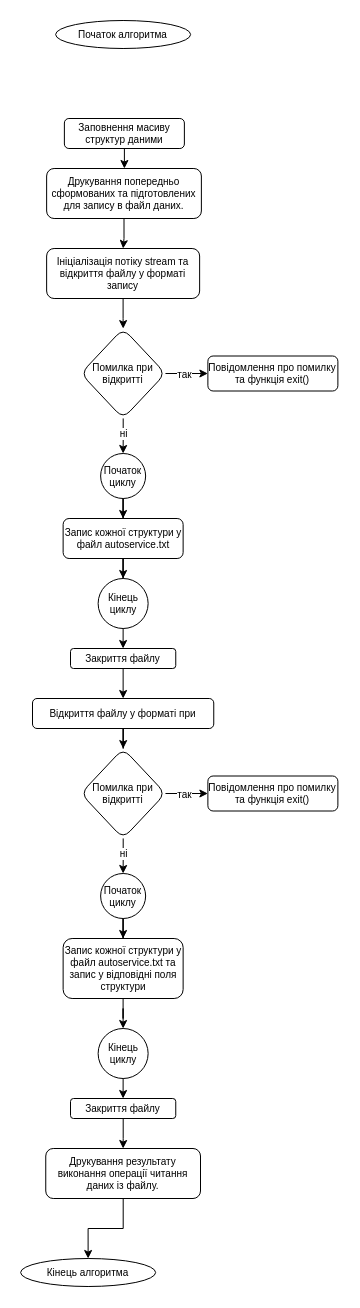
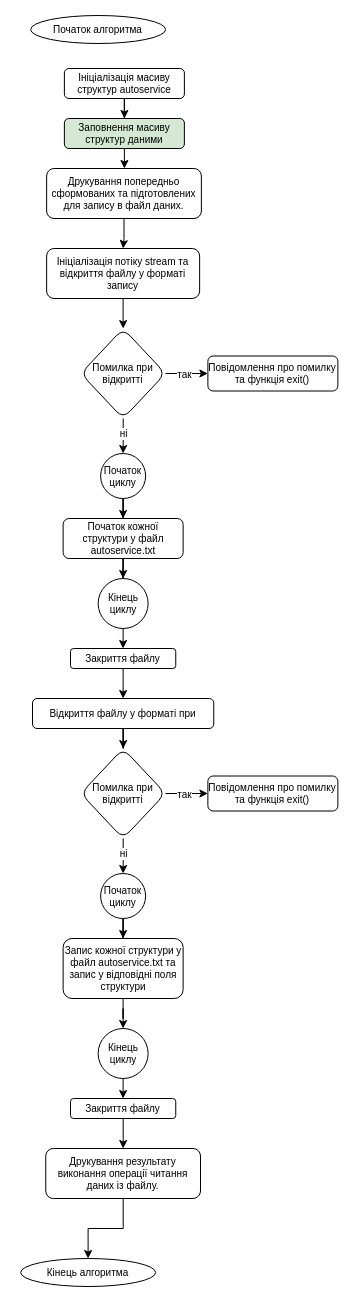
node "Початок алгоритма": moved (123, 35) -> (98, 30)
node "Ініціалізація масиву структур autoservice": added
edge "Ініціалізація масиву структур autoservice" -> "Заповнення масиву структур даними": added
node "Заповнення масиву структур даними": fillcolor #ffffff -> #d5e8d4
node "Запис кожної структури у файл autoservice.txt": label "Запис кожної структури у файл autoservice.txt" -> "Початок кожної структури у файл autoservice.txt"
